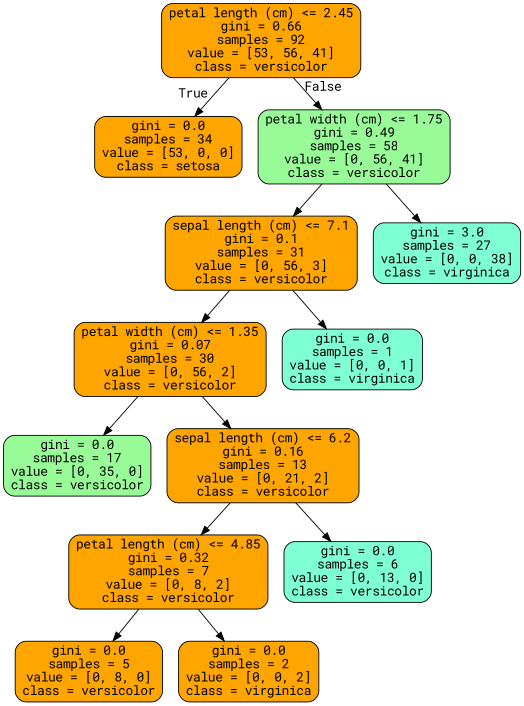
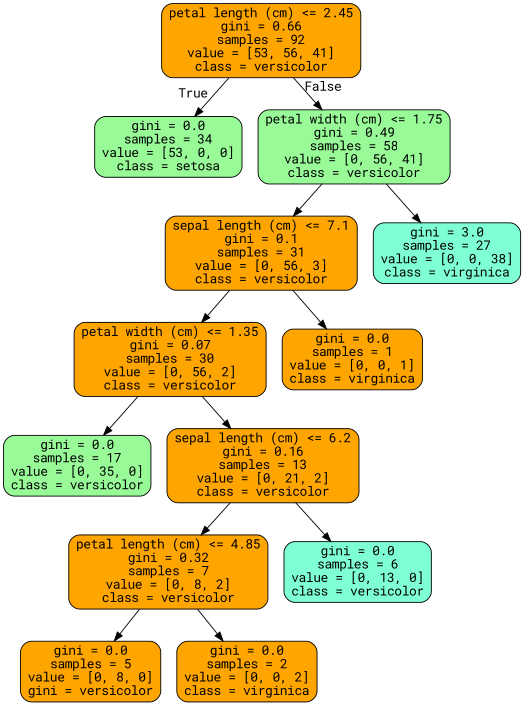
node "gini = 0.0 samples = 34 value = [53, 0, 0] class = setosa": fillcolor orange -> palegreen
node "gini = 0.0 samples = 1 value = [0, 0, 1] class = virginica": fillcolor aquamarine -> orange
node "gini = 0.0 samples = 5 value = [0, 8, 0] class = versicolor": label "gini = 0.0 samples = 5 value = [0, 8, 0] class = versicolor" -> "gini = 0.0 samples = 5 value = [0, 8, 0] gini = versicolor"
